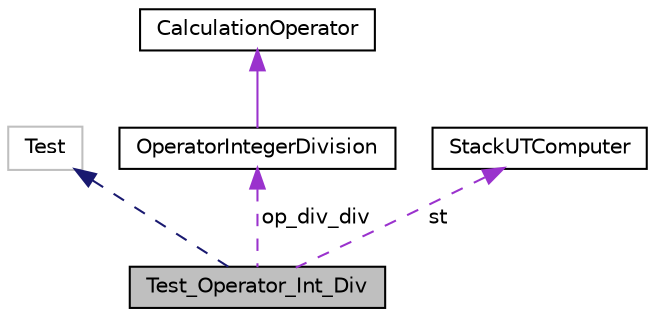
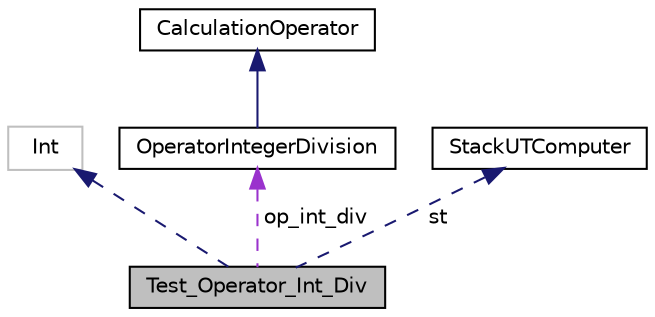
edge "OperatorIntegerDivision" -> "CalculationOperator": color darkorchid3 -> midnightblue
node "Test": label "Test" -> "Int"
edge "Test_Operator_Int_Div" -> "OperatorIntegerDivision": label " op_div_div" -> " op_int_div"
edge "Test_Operator_Int_Div" -> "StackUTComputer": color darkorchid3 -> midnightblue
